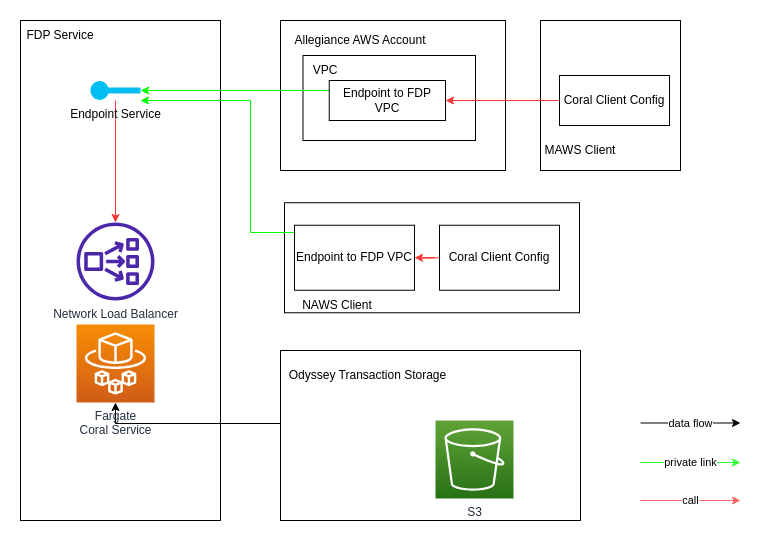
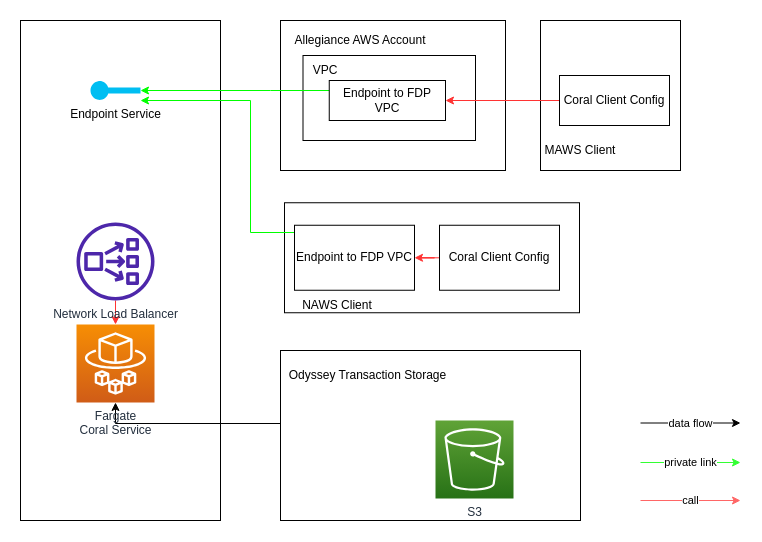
node "FDP Service": removed
edge "Endpoint Service" -> "Network Load Balancer": removed
edge "Network Load Balancer" -> "Fargate Coral Service": added
